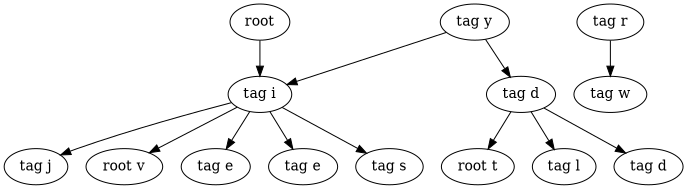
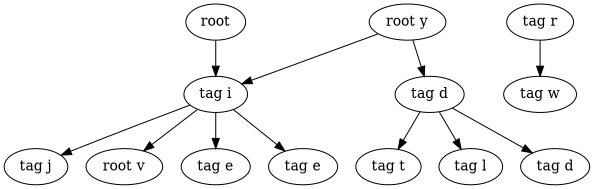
node "tag y": label "tag y" -> "root y"
node "tag s": removed
node "root t": label "root t" -> "tag t"
